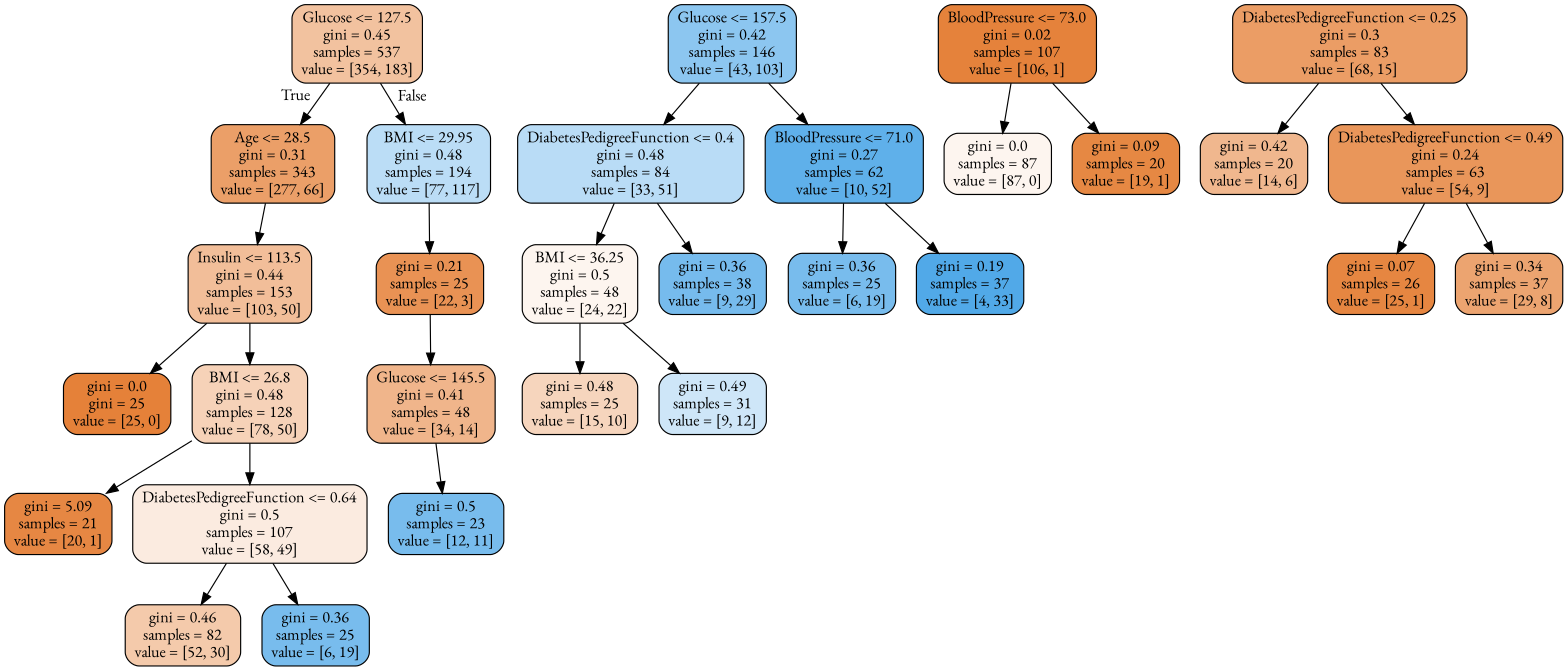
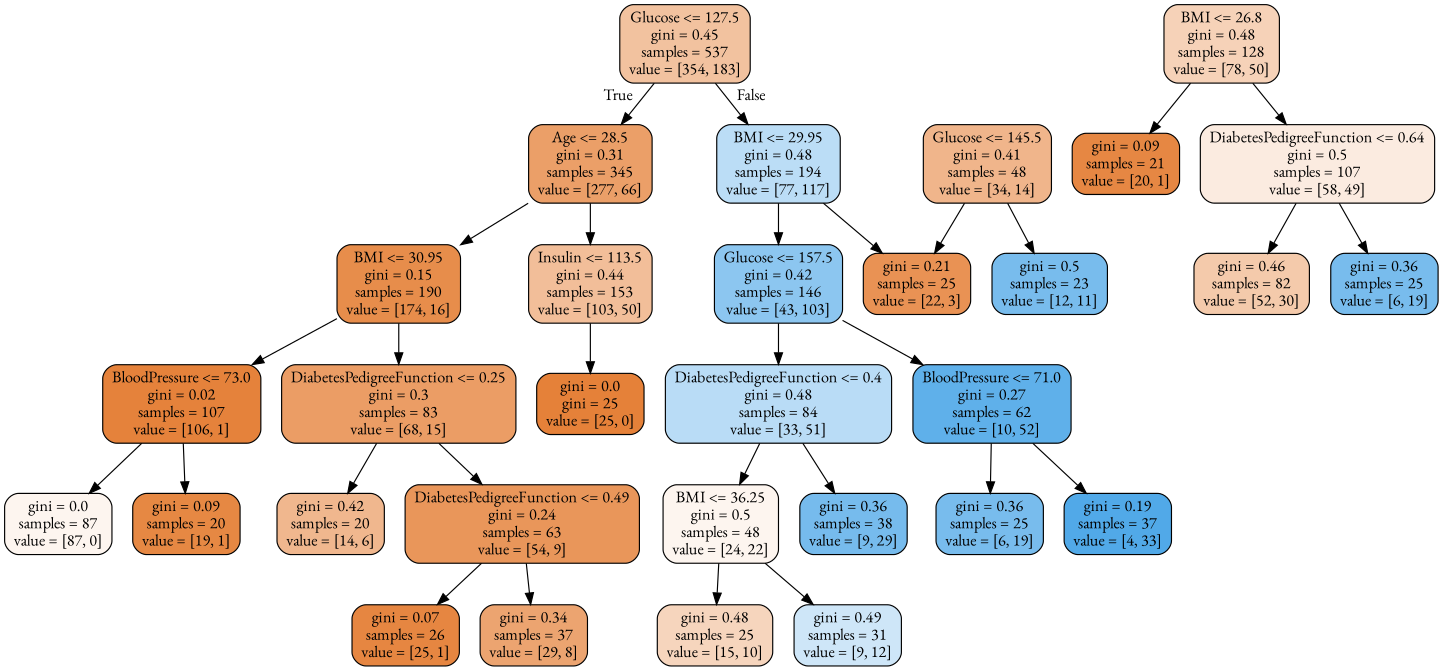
node "Age <= 28.5 gini = 0.31 samples = 343 value = [277, 66]": label "Age <= 28.5 gini = 0.31 samples = 343 value = [277, 66]" -> "Age <= 28.5 gini = 0.31 samples = 345 value = [277, 66]"
edge "BMI <= 29.95 gini = 0.48 samples = 194 value = [77, 117]" -> "Glucose <= 157.5 gini = 0.42 samples = 146 value = [43, 103]": added
node "BMI <= 30.95 gini = 0.15 samples = 190 value = [174, 16]": added
edge "gini = 0.21 samples = 25 value = [22, 3]" -> "Glucose <= 145.5 gini = 0.41 samples = 48 value = [34, 14]": reversed
edge "Insulin <= 113.5 gini = 0.44 samples = 153 value = [103, 50]" -> "BMI <= 26.8 gini = 0.48 samples = 128 value = [78, 50]": removed
node "gini = 5.09 samples = 21 value = [20, 1]": label "gini = 5.09 samples = 21 value = [20, 1]" -> "gini = 0.09 samples = 21 value = [20, 1]"
